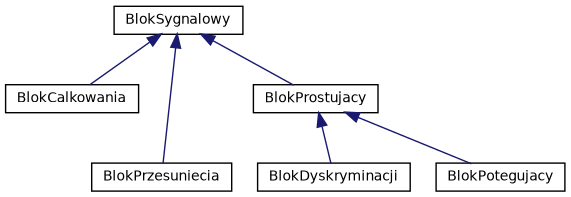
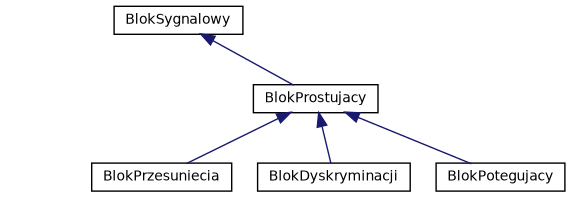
node "BlokCalkowania": removed
edge "BlokPrzesuniecia" -> "BlokSygnalowy": now "BlokPrzesuniecia" -> "BlokProstujacy"
